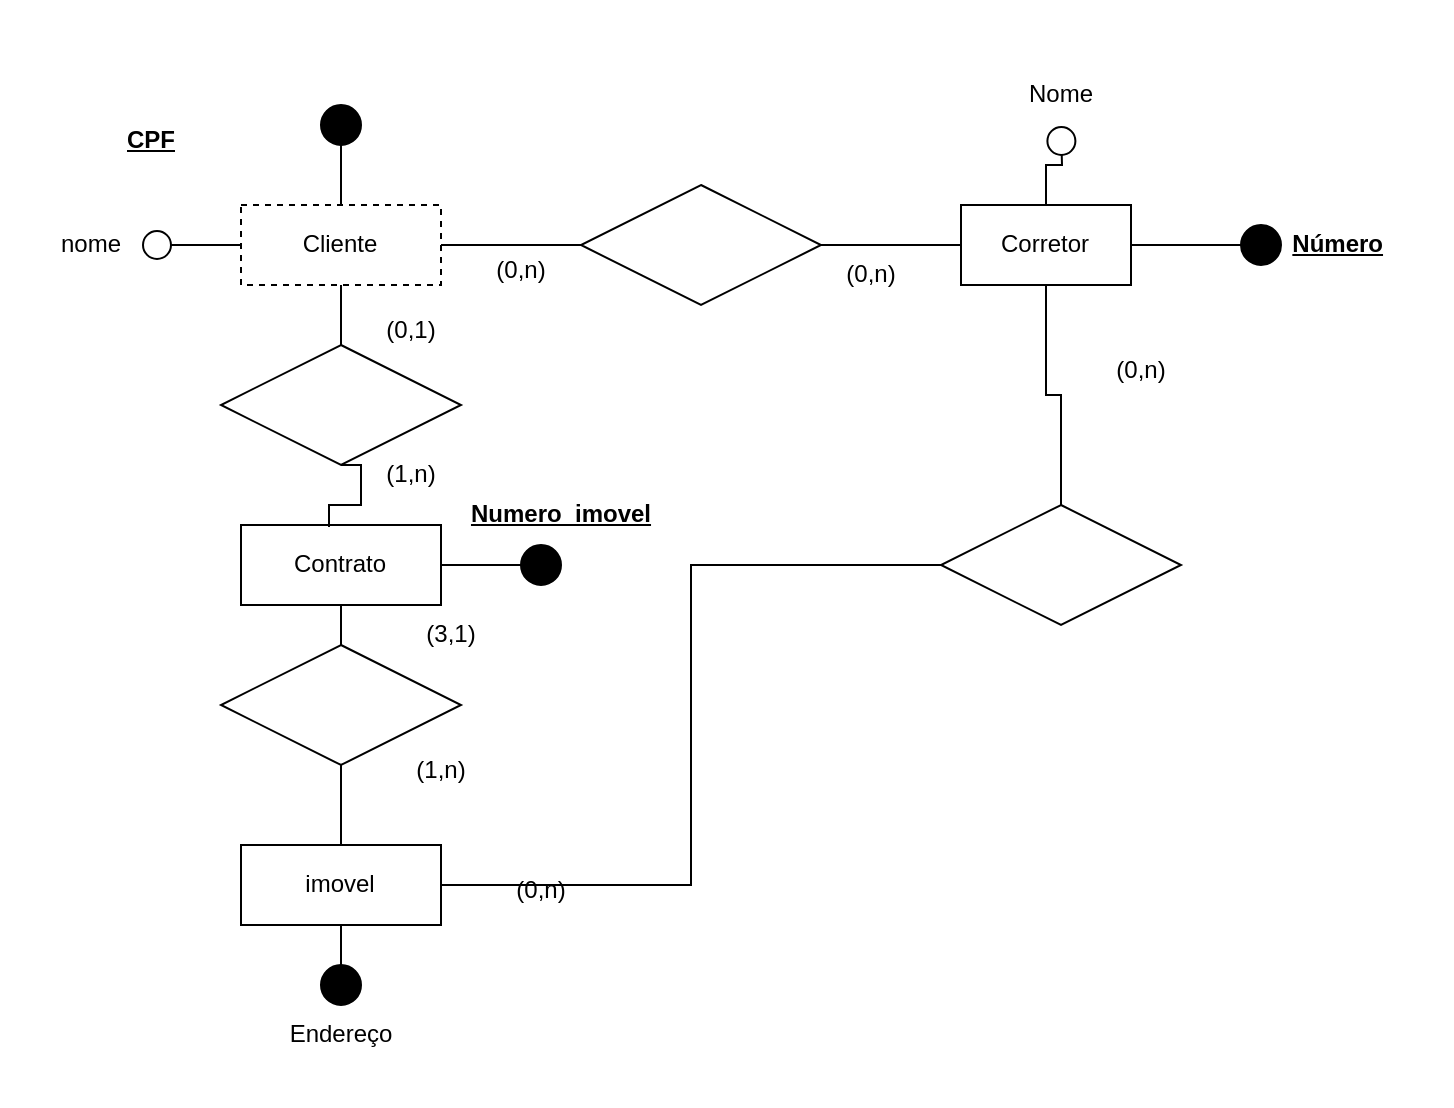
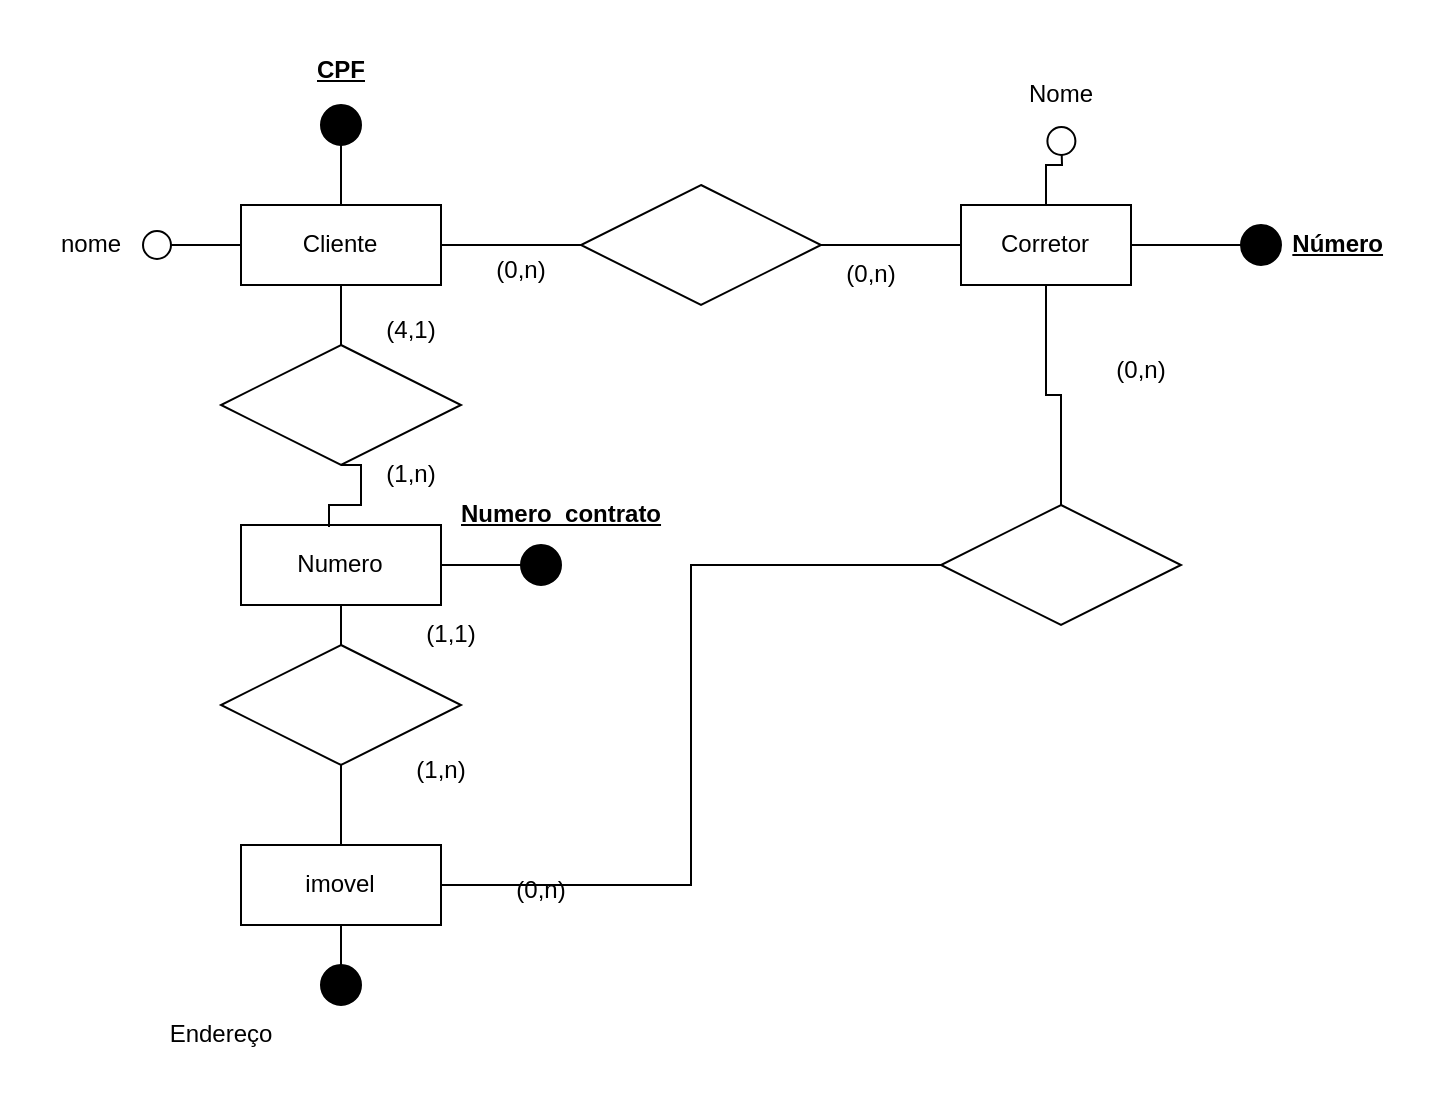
node "CPF": moved (151, 141) -> (341, 71)
node "Cliente": style dashed -> solid
node "(0,1)": label "(0,1)" -> "(4,1)"
node "Numero_imovel": label "Numero_imovel" -> "Numero_contrato"
node "Contrato": label "Contrato" -> "Numero"
node "(3,1)": label "(3,1)" -> "(1,1)"
node "Endereço": moved (341, 1035) -> (221, 1035)
